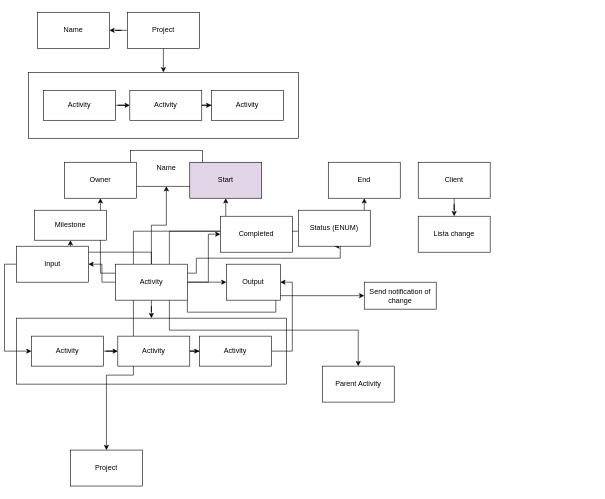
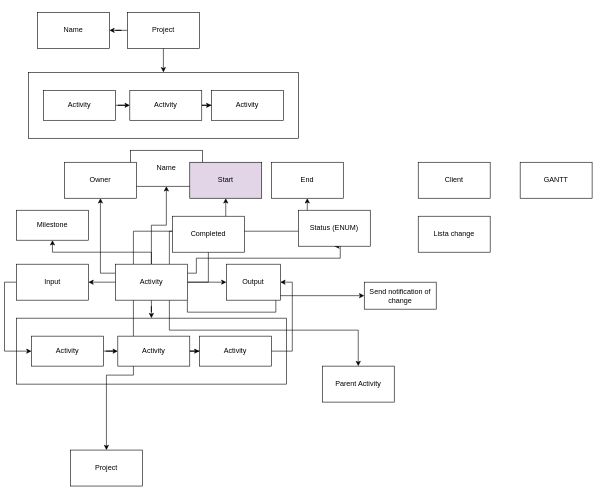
node "End": moved (365, 180) -> (308, 180)
node "GANTT": added
edge "Client" -> "Lista change": removed
node "Milestone": moved (71, 225) -> (53, 225)
node "Completed": moved (257, 234) -> (209, 234)
node "Input": moved (53, 264) -> (53, 282)
